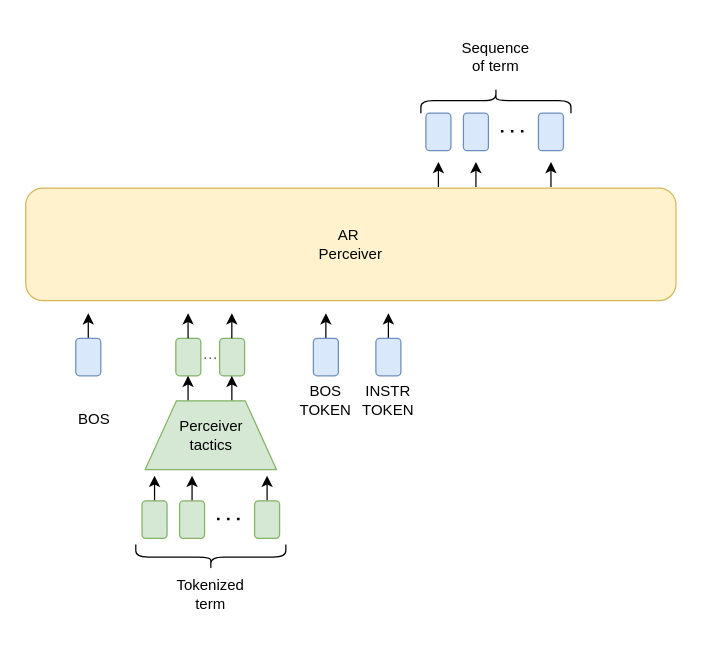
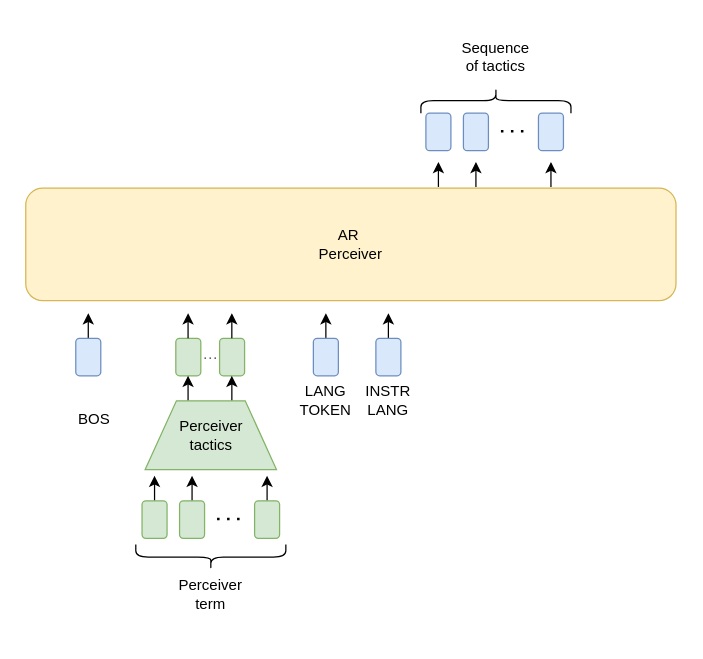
node "Sequence of term": label "Sequence of term" -> "Sequence of tactics"
node "BOS TOKEN": label "BOS TOKEN" -> "LANG TOKEN"
node "INSTR TOKEN": label "INSTR TOKEN" -> "INSTR LANG"
node "Tokenized term": label "Tokenized term" -> "Perceiver term"
